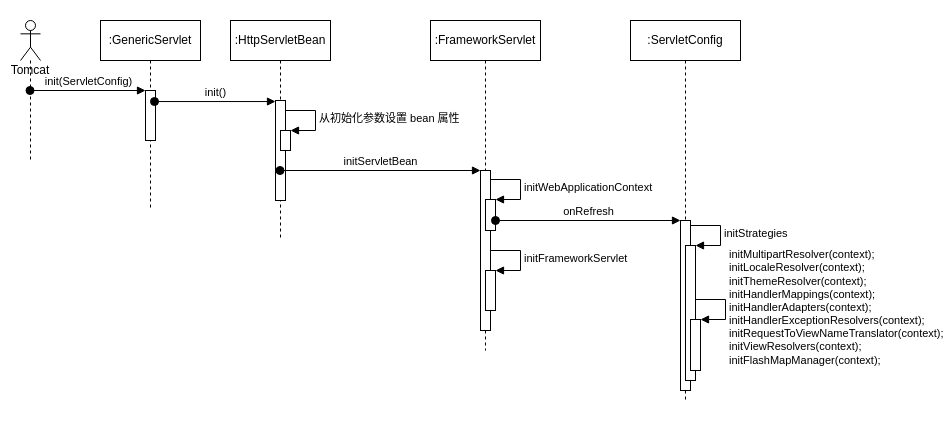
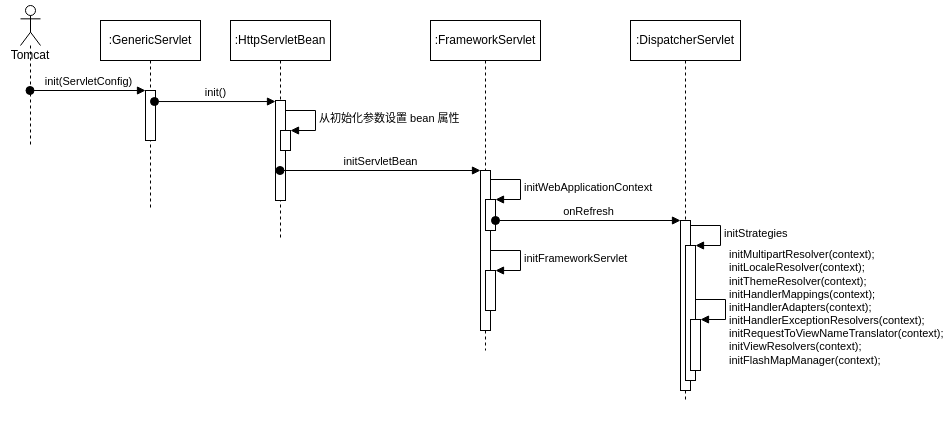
node ":ServletConfig": label ":ServletConfig" -> ":DispatcherServlet"
node "Tomcat": moved (31, 91) -> (31, 76)
